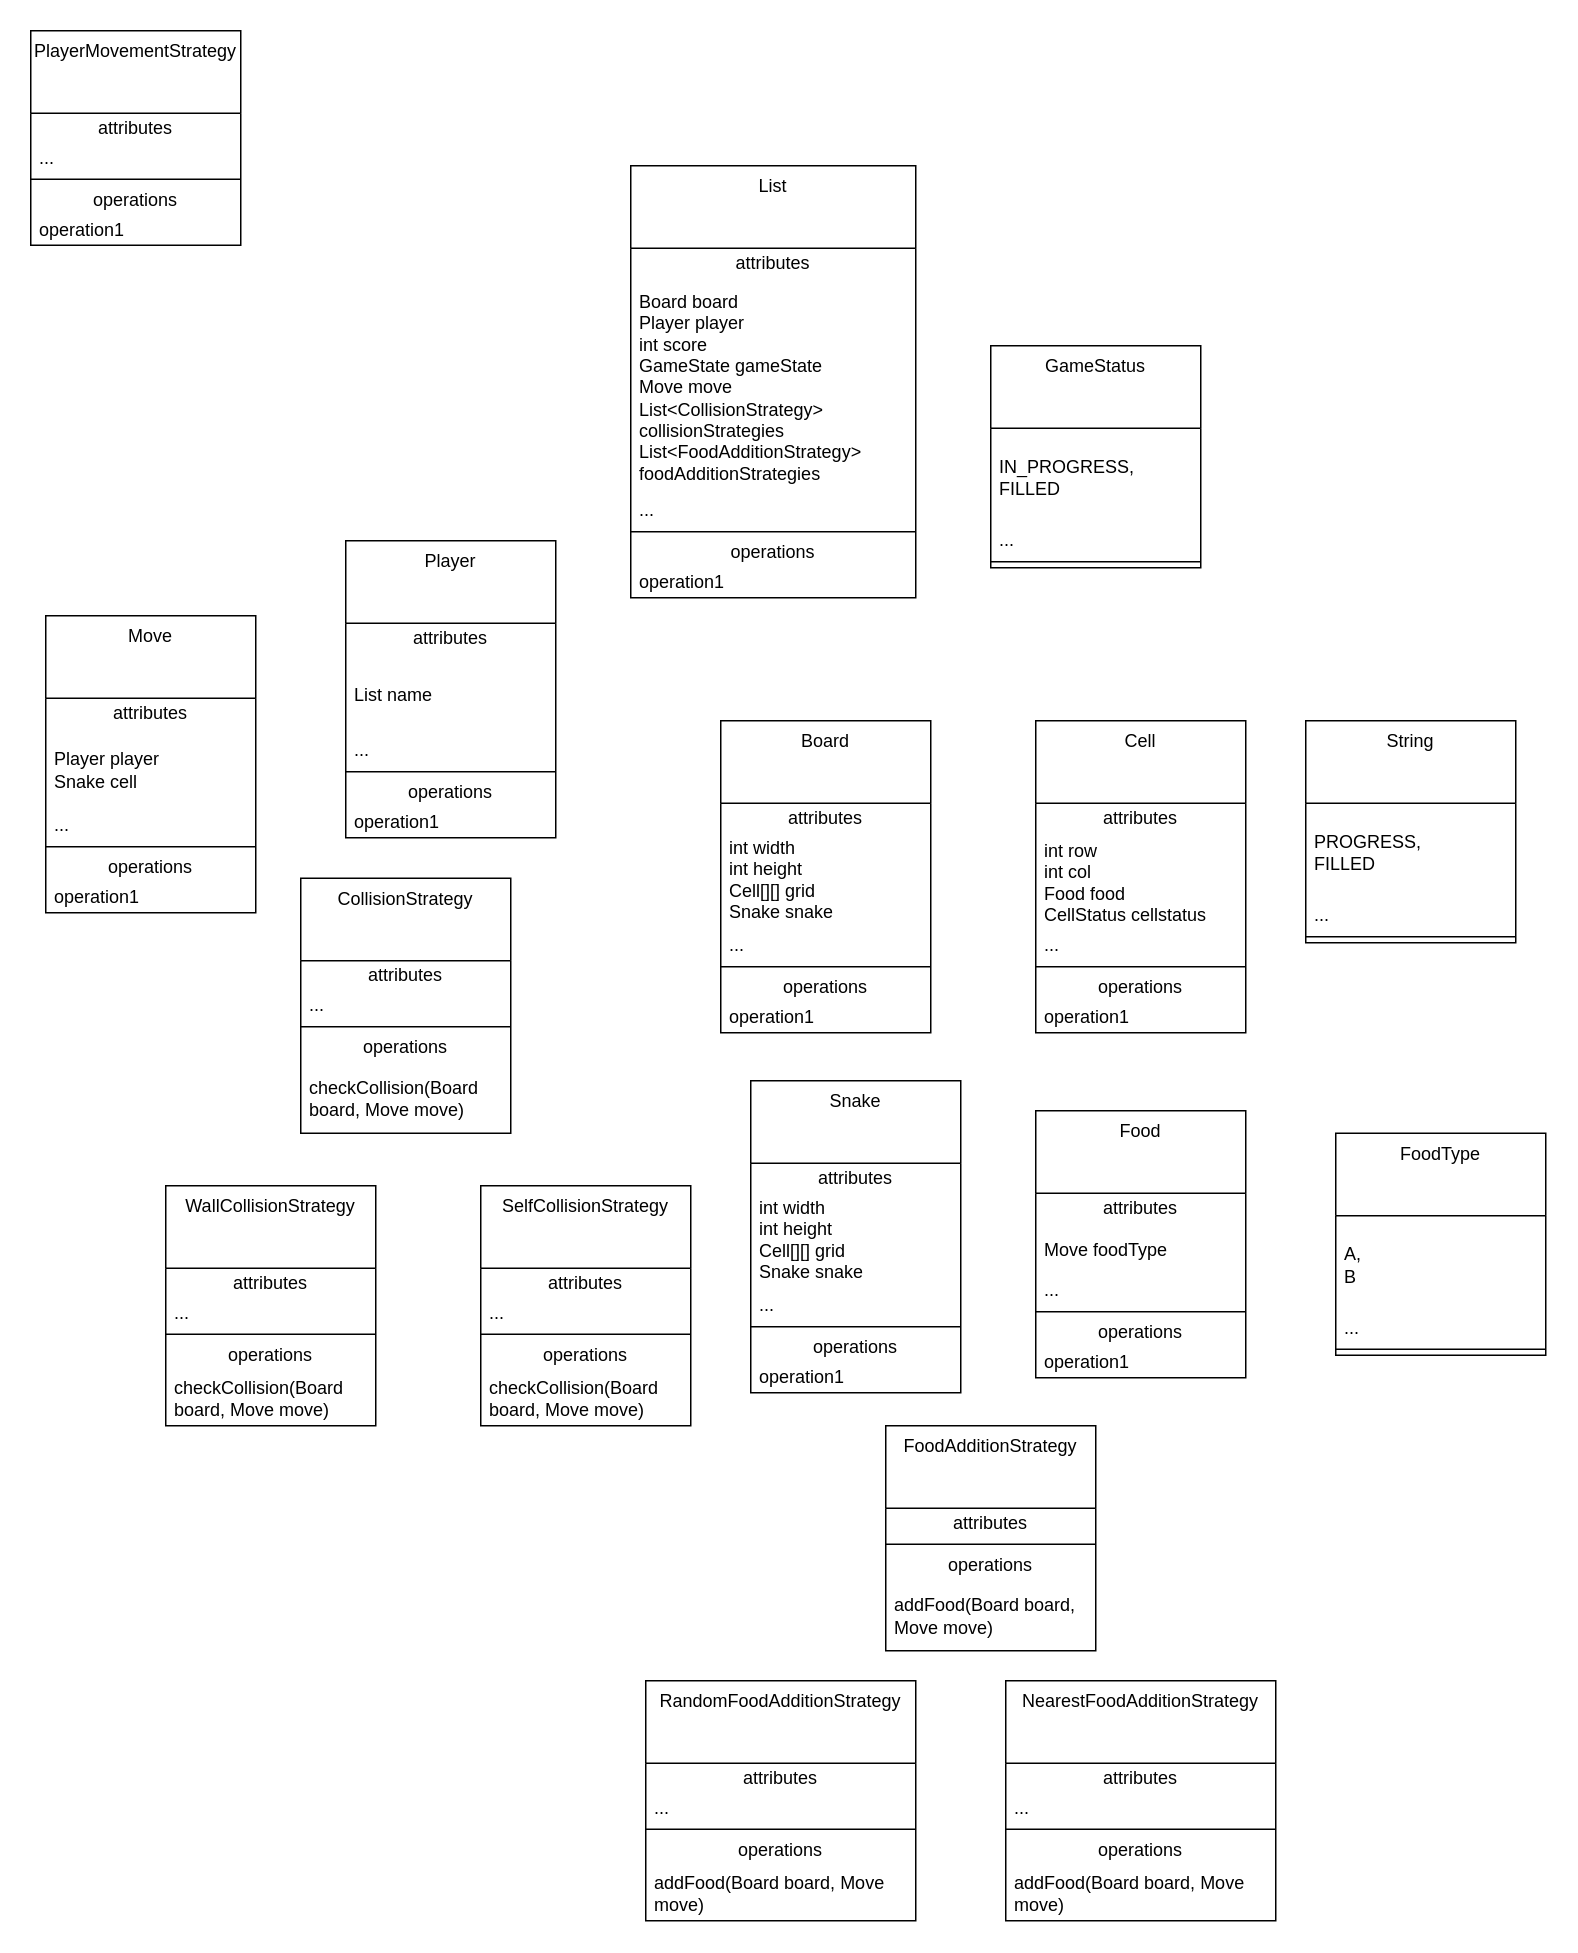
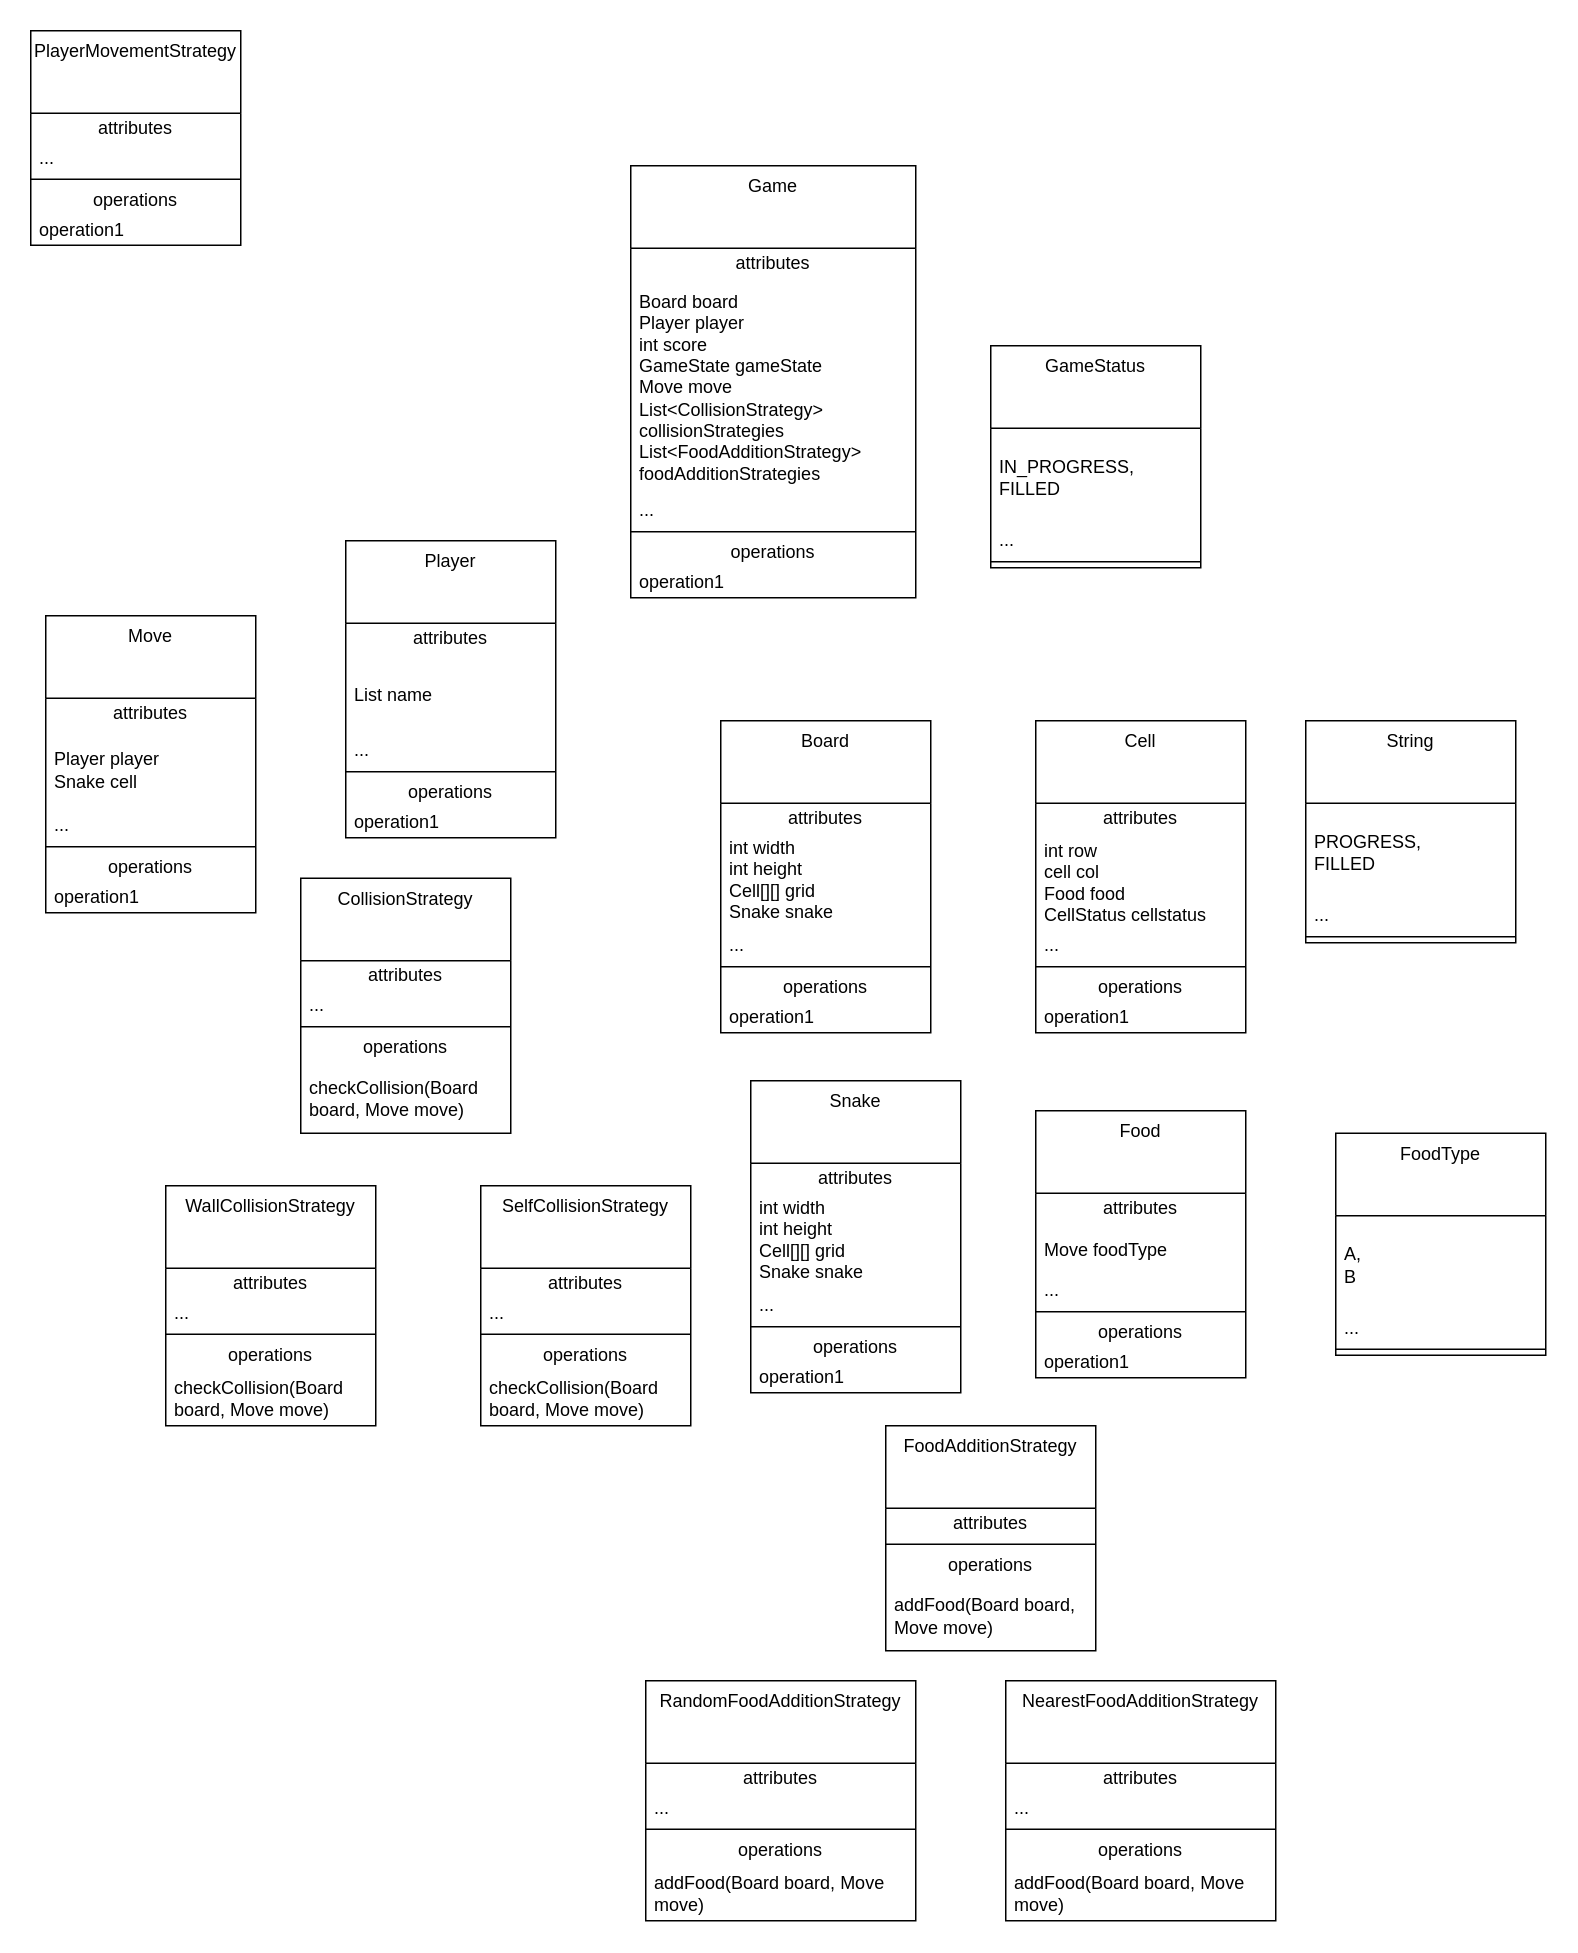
node "List": label "List" -> "Game"
node "int row int col Food food CellStatus cellstatus": label "int row int col Food food CellStatus cellstatus" -> "int row cell col Food food CellStatus cellstatus"
